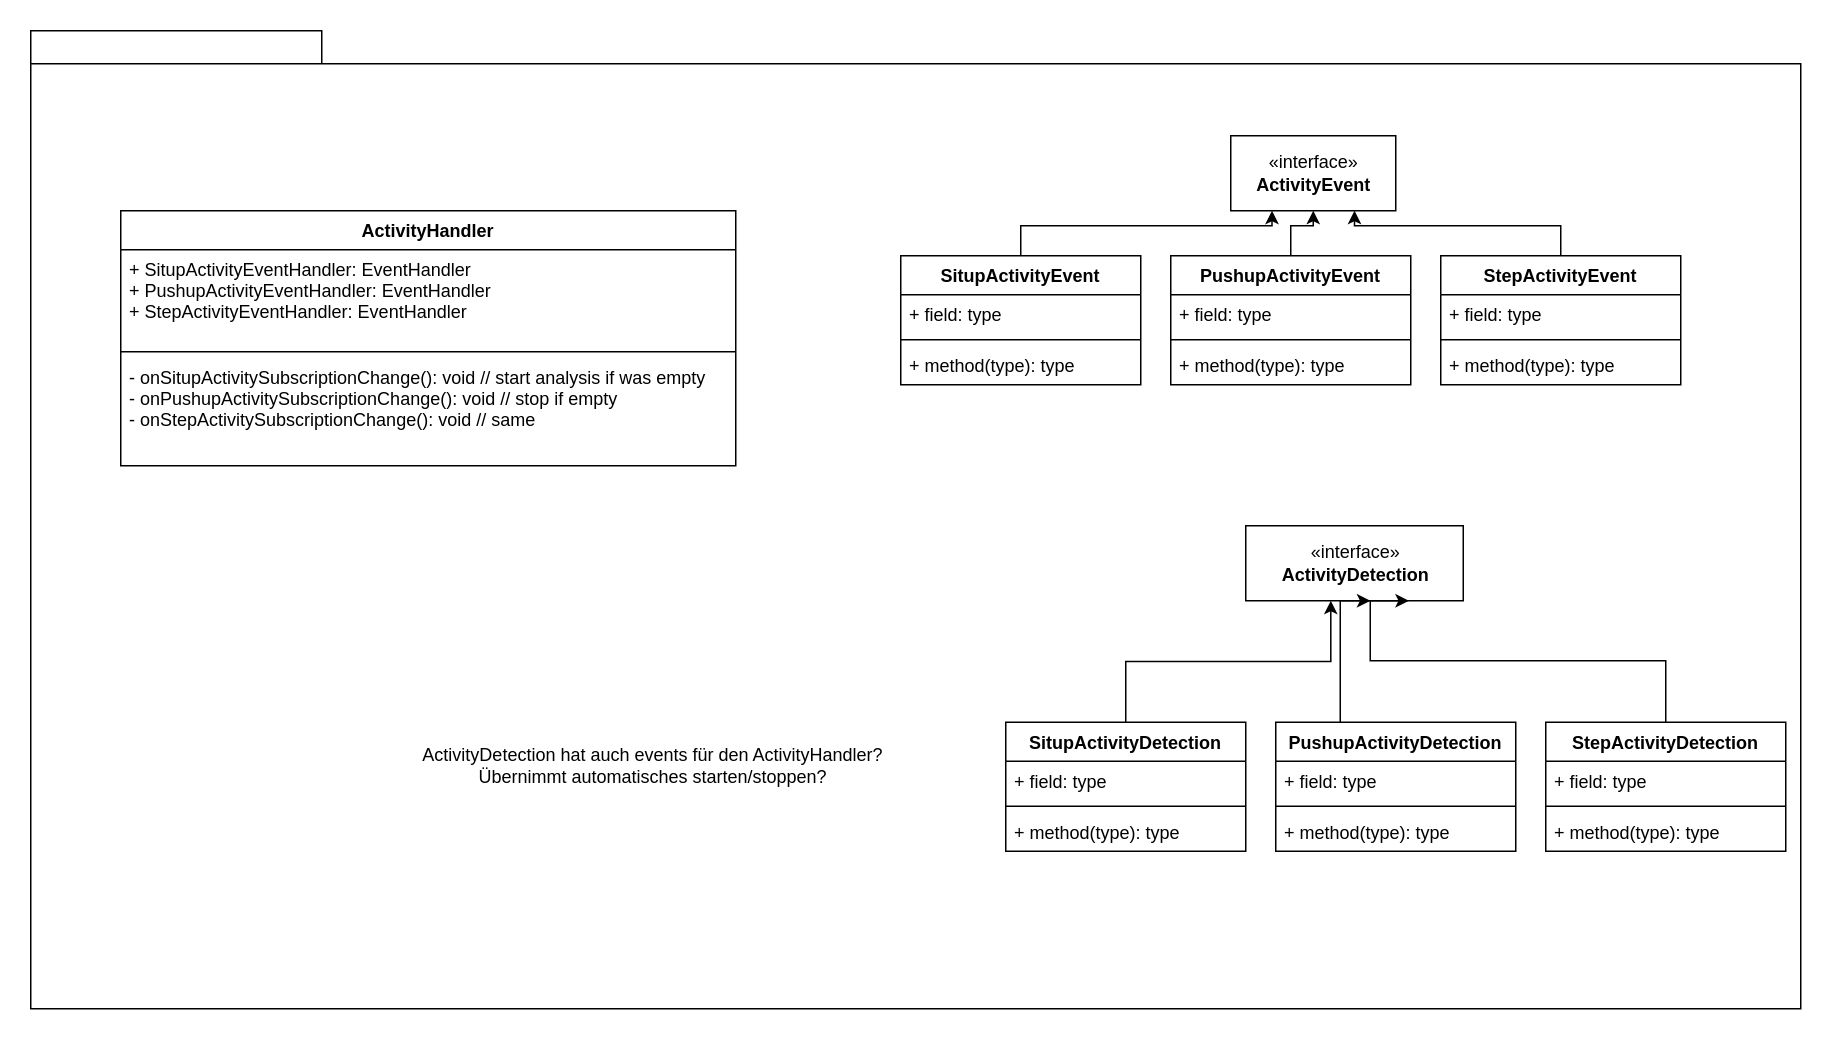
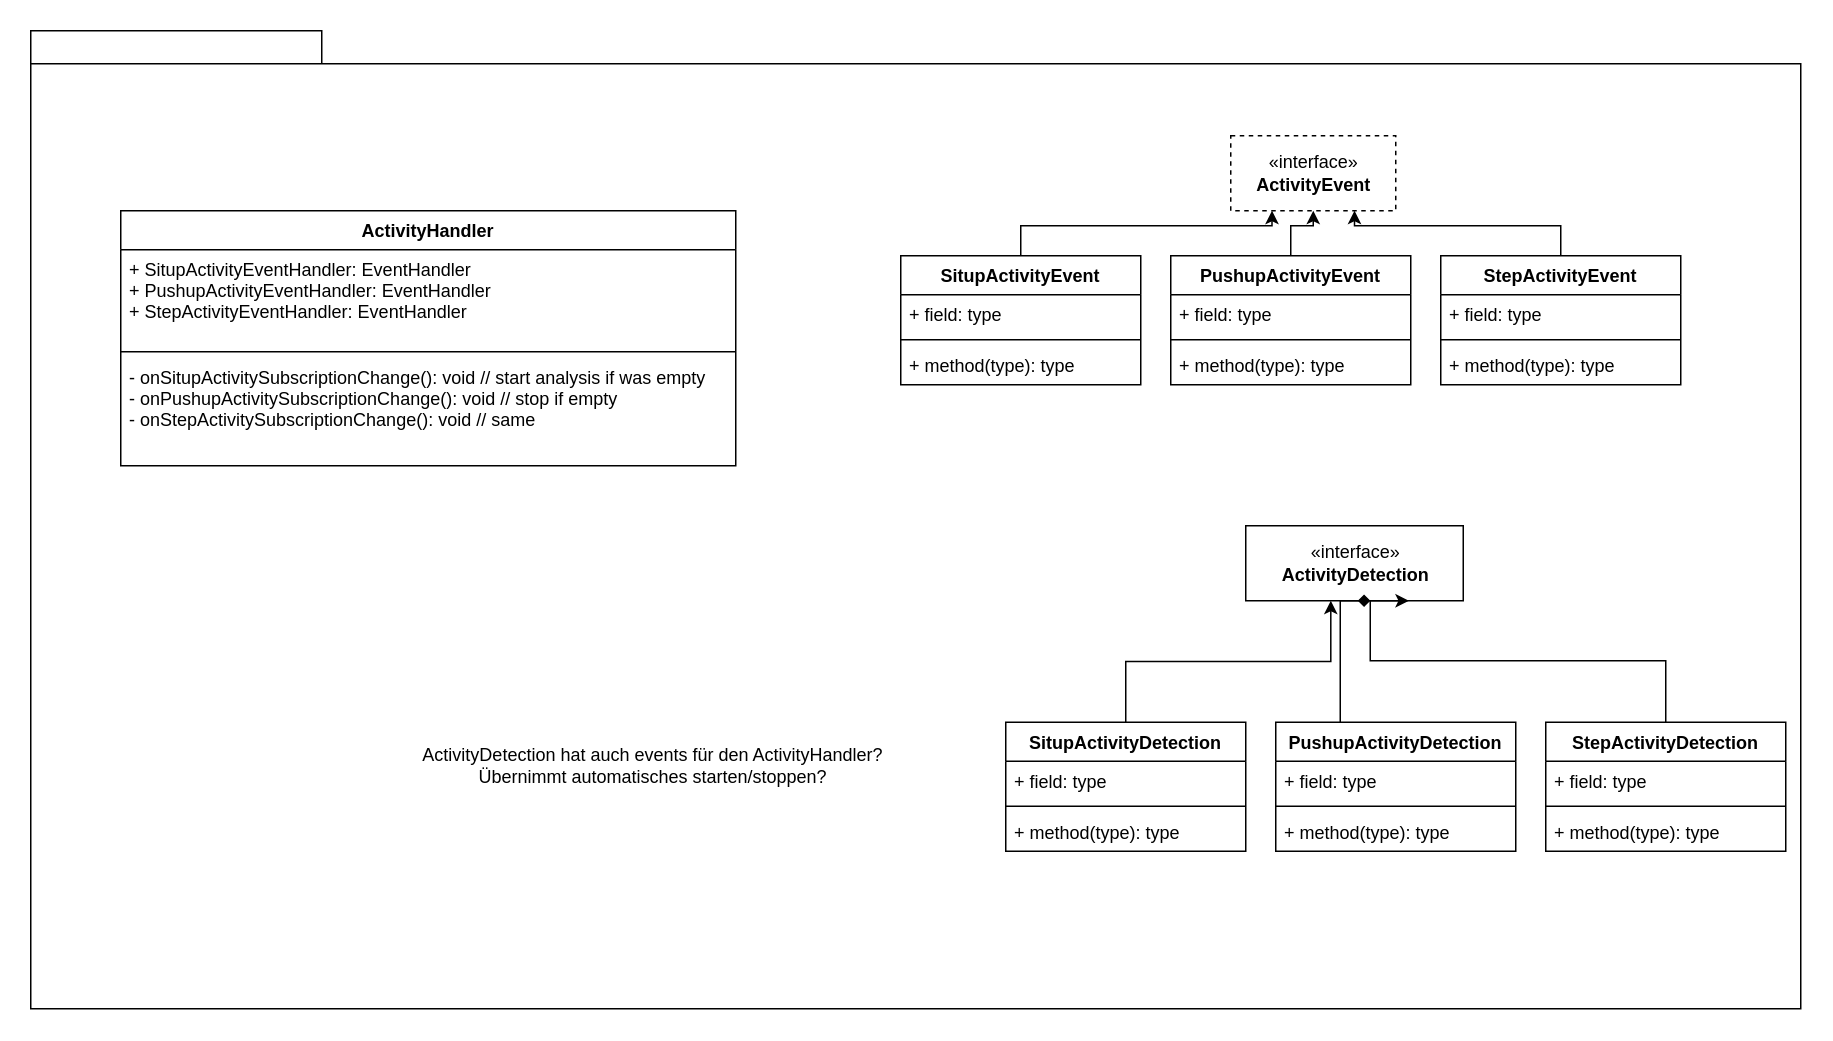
node "«interface» ActivityEvent": style solid -> dashed
edge "PushupActivityDetection" -> "«interface» ActivityDetection": arrowhead classic -> diamond
